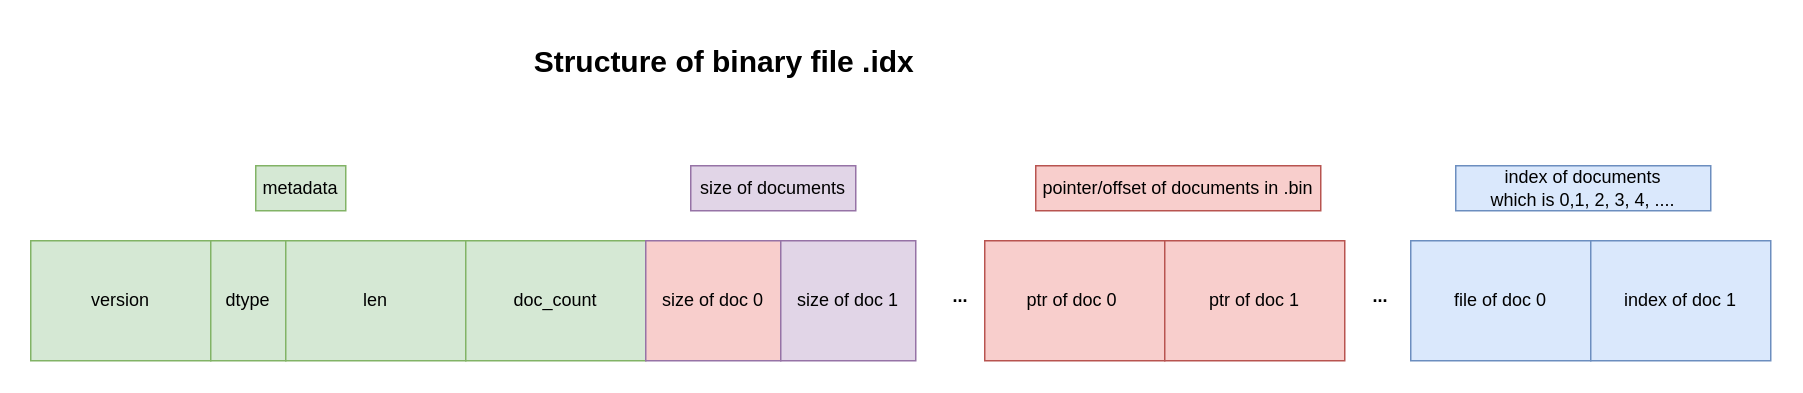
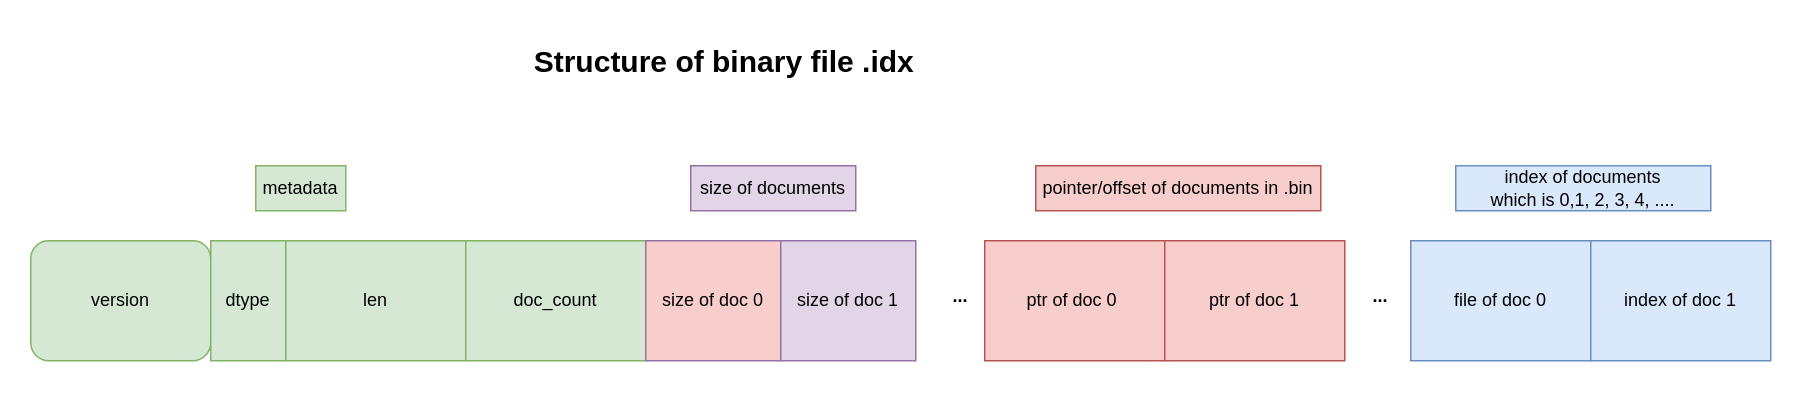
node "version": shape rectangle -> rounded rectangle
